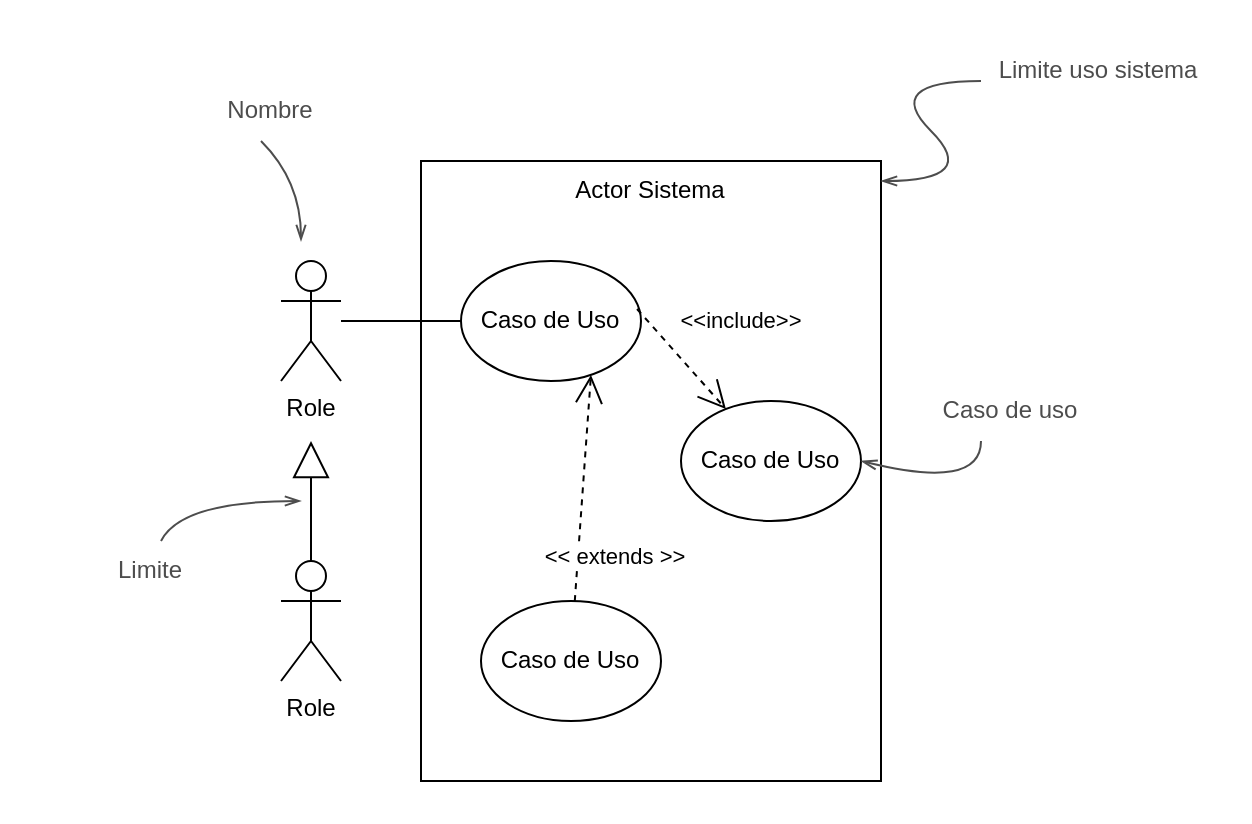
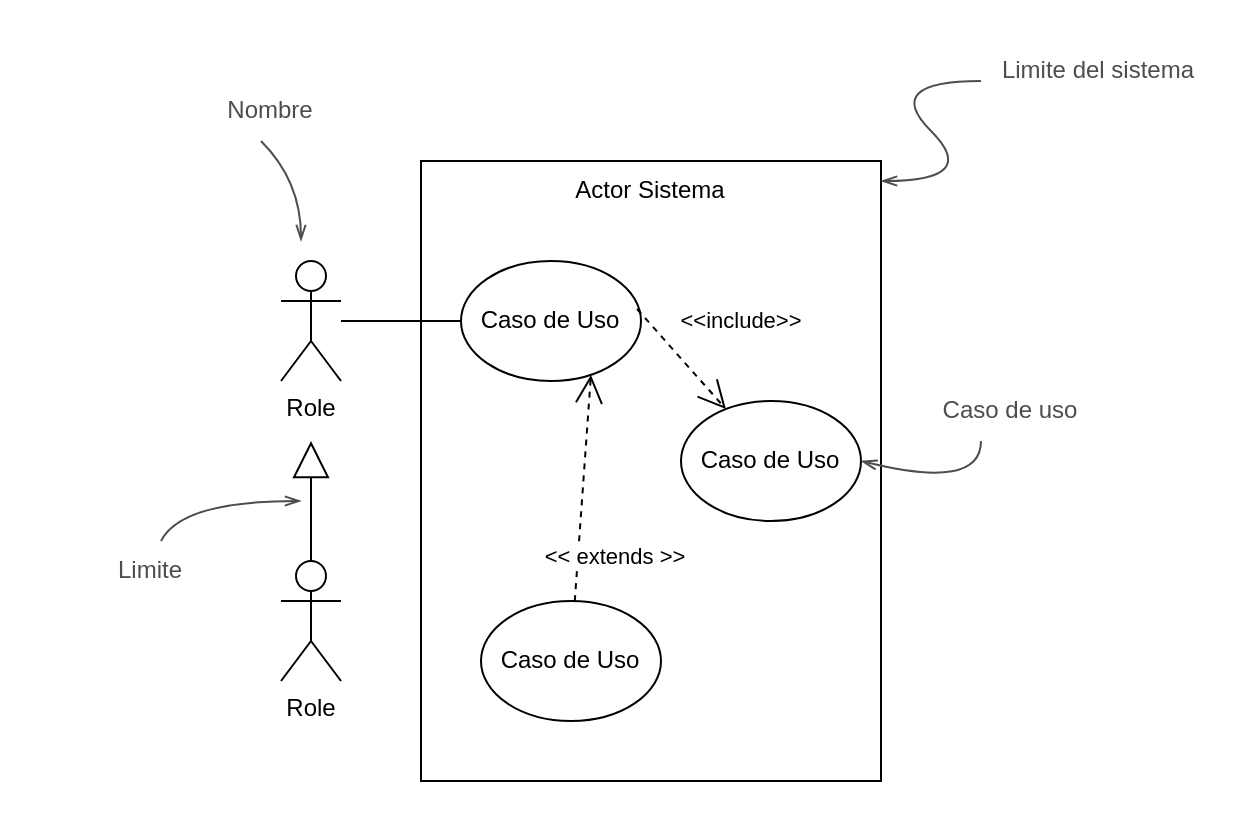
node "Limite uso sistema": label "Limite uso sistema" -> "Limite del sistema"
